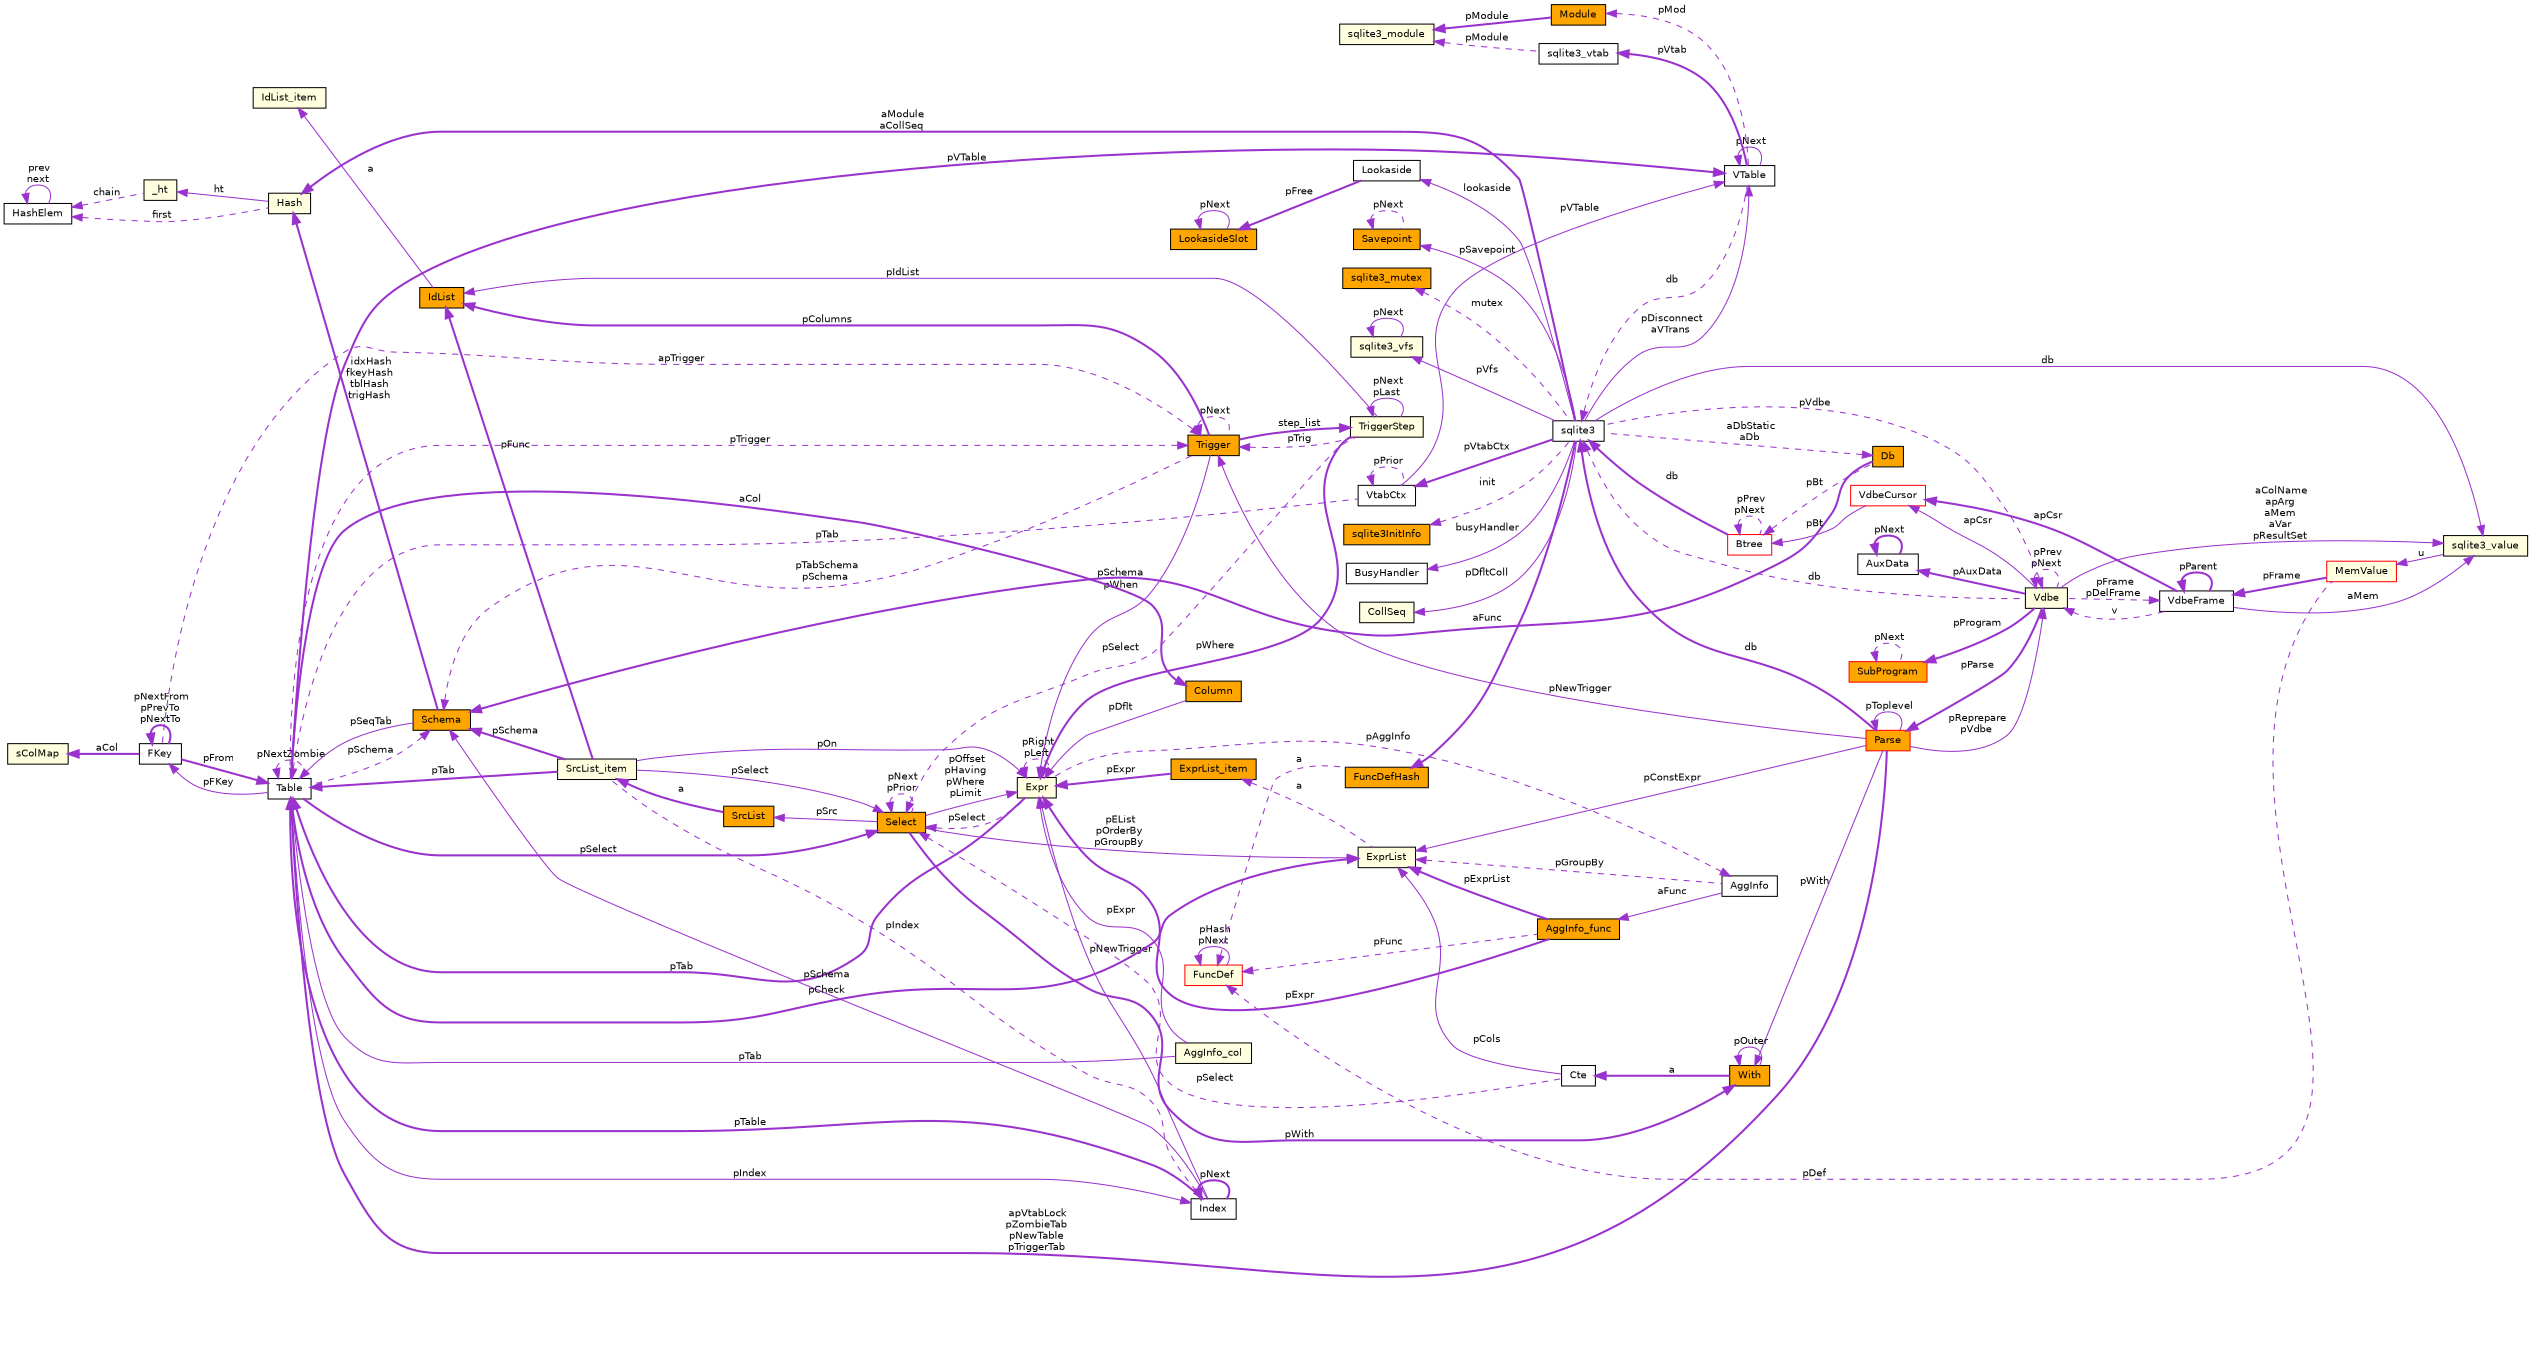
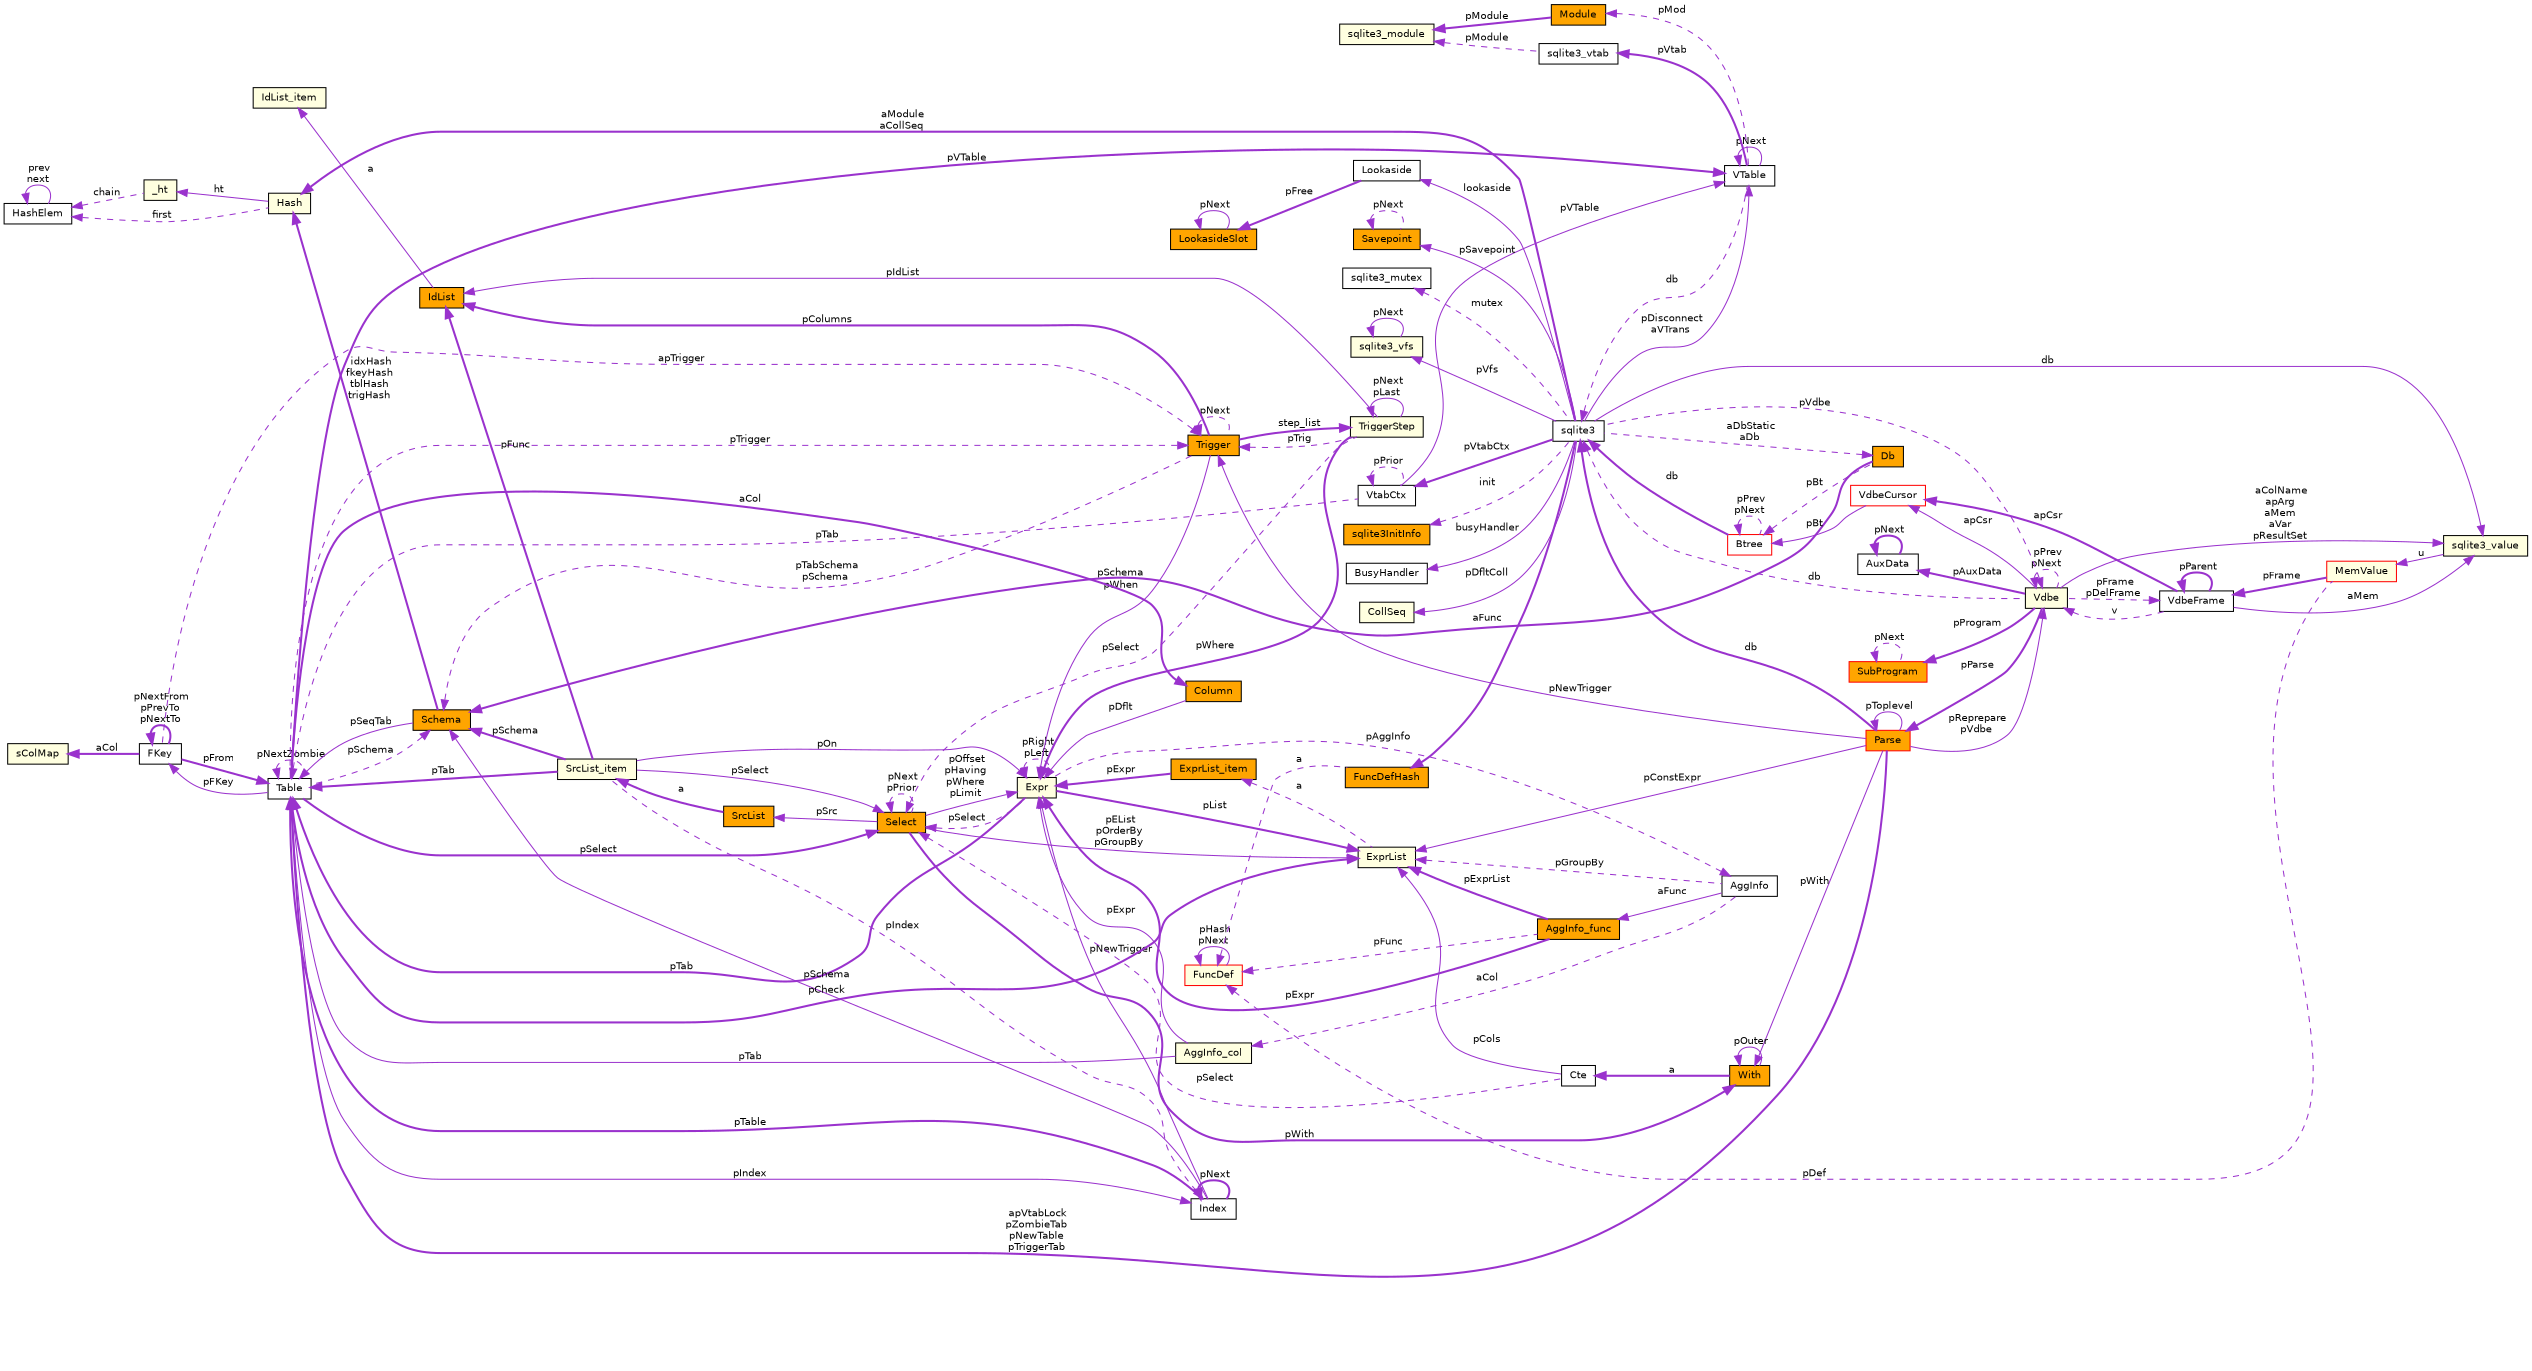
node "sqlite3_mutex": fillcolor orange -> white
edge "Expr" -> "ExprList": added, label "pList"
edge "AggInfo" -> "AggInfo_col": added, label "aCol"
